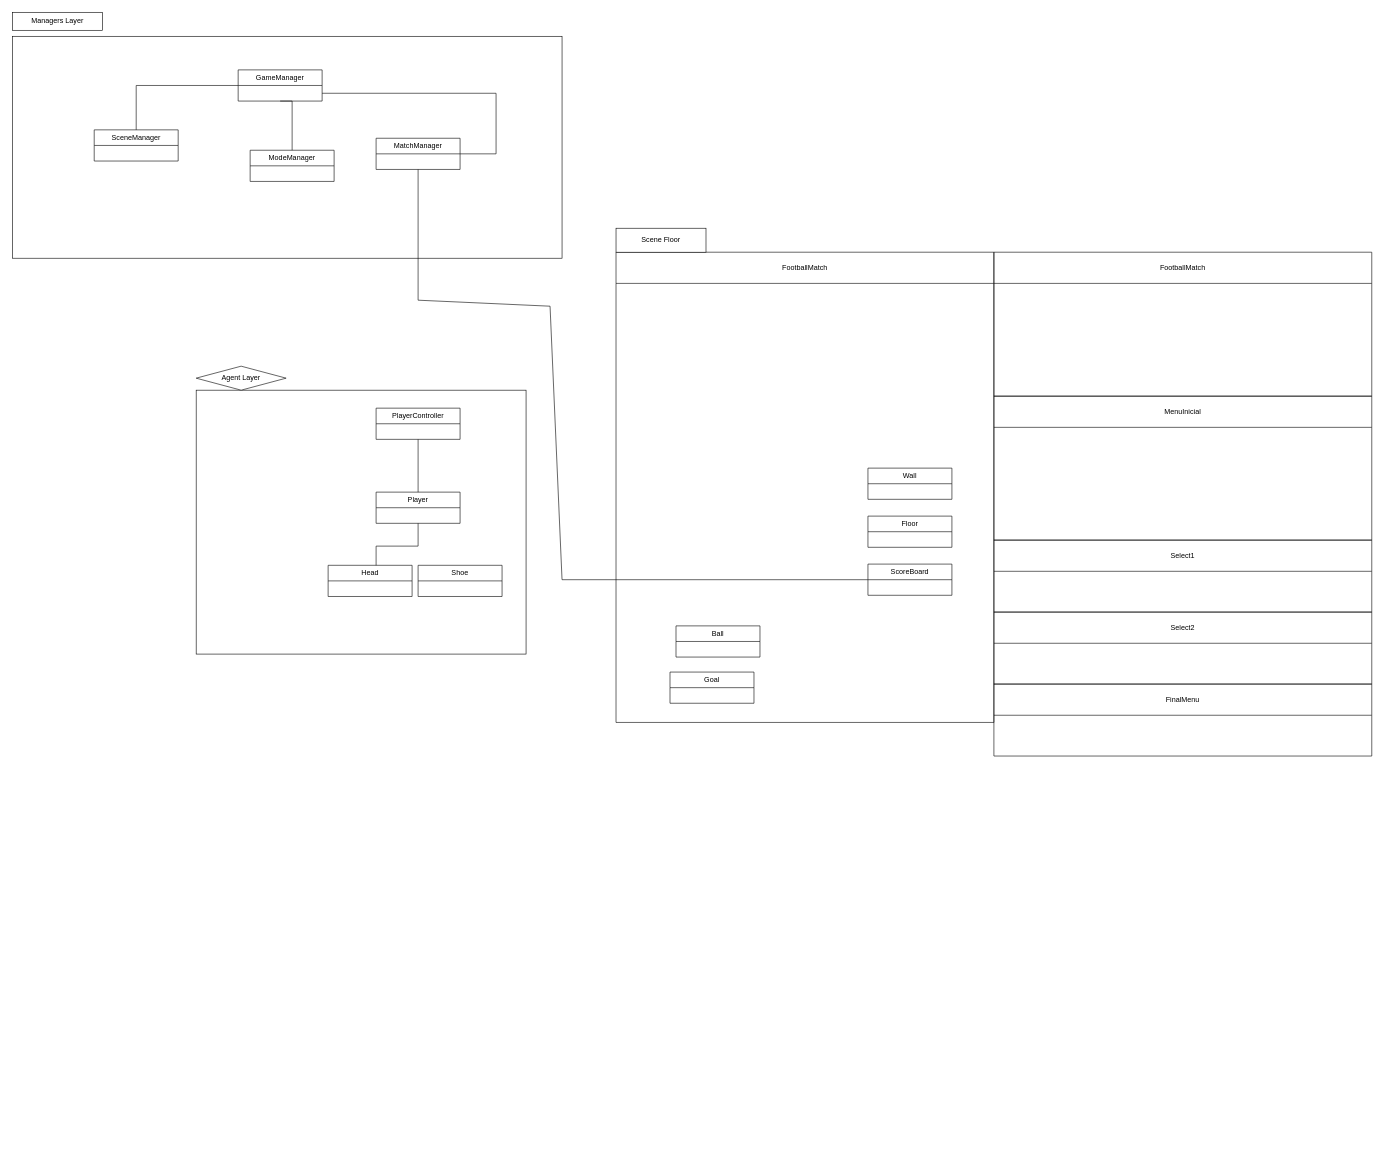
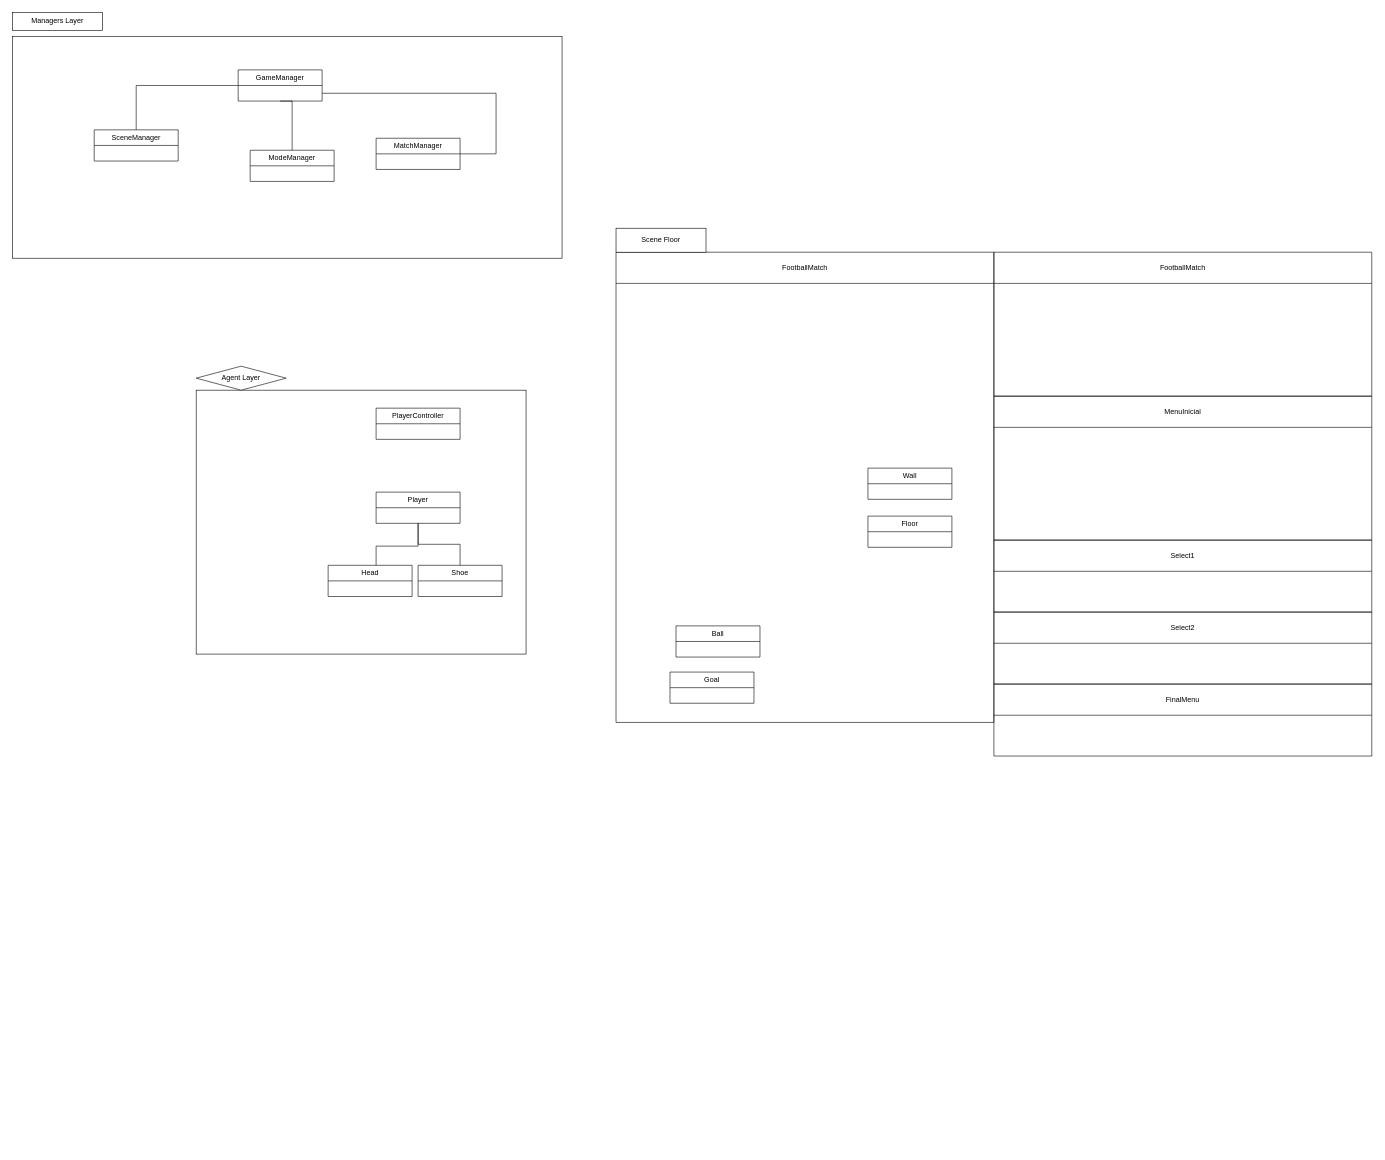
edge "PlayerController" -- "Player": now "Shoe" -- "Player"
edge "MatchManager" -- "ScoreBoard": removed
node "ScoreBoard": removed
